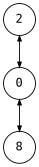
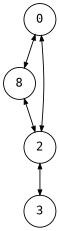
edge "8" -- "2": added
node "3": added
